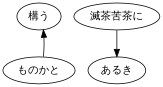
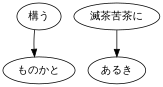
edge "ものかと" -> "構う": reversed
